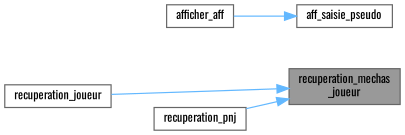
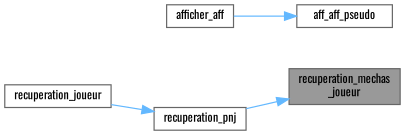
node "aff_saisie_pseudo": label "aff_saisie_pseudo" -> "aff_aff_pseudo"
edge "recuperation_joueur" -> "recuperation_mechas _joueur": now "recuperation_joueur" -> "recuperation_pnj"
